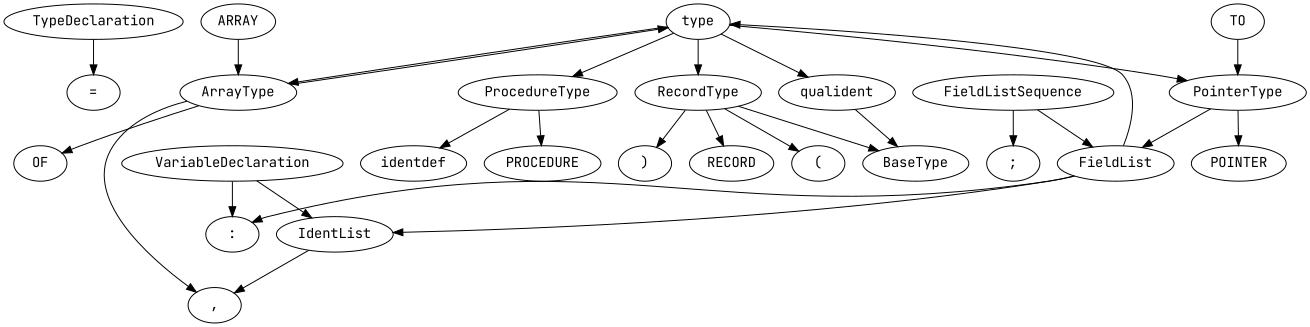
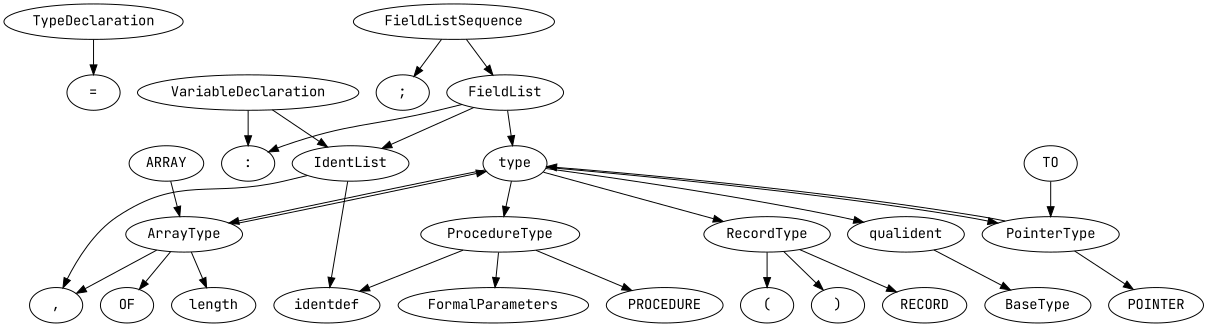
edge "PointerType" -> "FieldList": now "PointerType" -> "type"
edge "RecordType" -> "BaseType": removed
edge "IdentList" -> "identdef": added
node "length": added
node "FormalParameters": added
